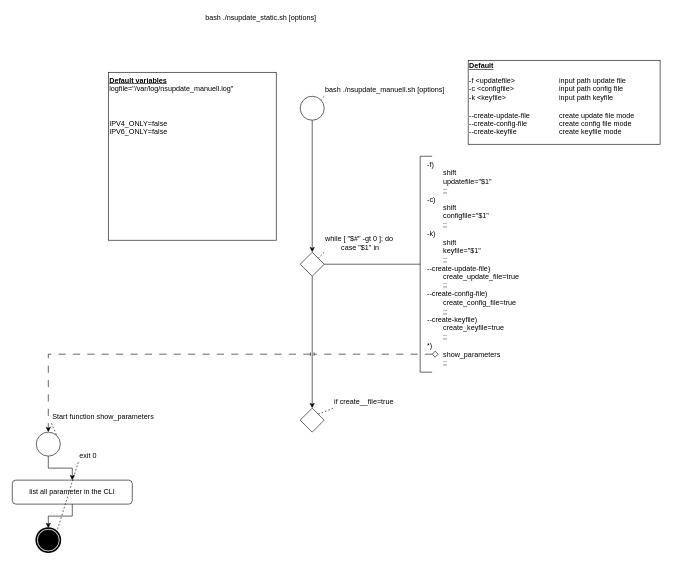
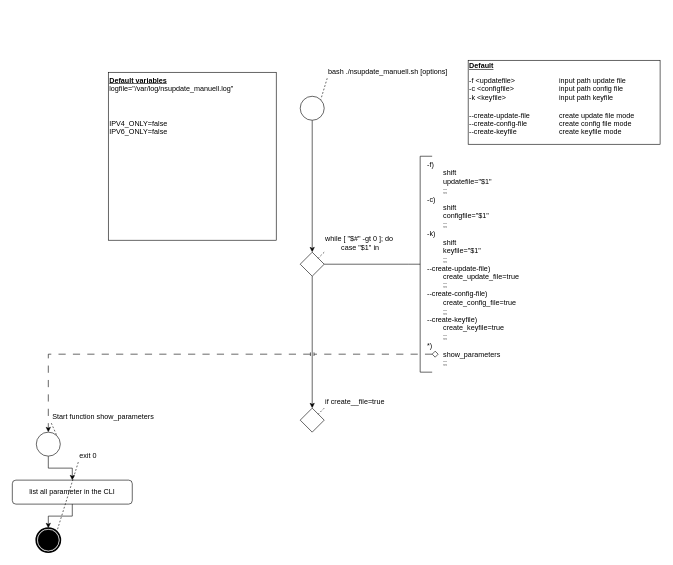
node "bash ./nsupdate_static.sh [options]": removed
node "bash ./nsupdate_manuell.sh [options]": moved (387, 90) -> (390, 72)
node "if create__file=true": moved (381, 402) -> (372, 402)
